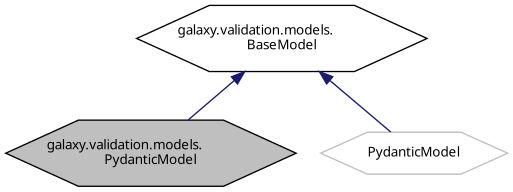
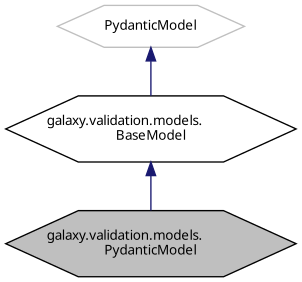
edge "PydanticModel" -> "galaxy.validation.models. BaseModel": reversed
